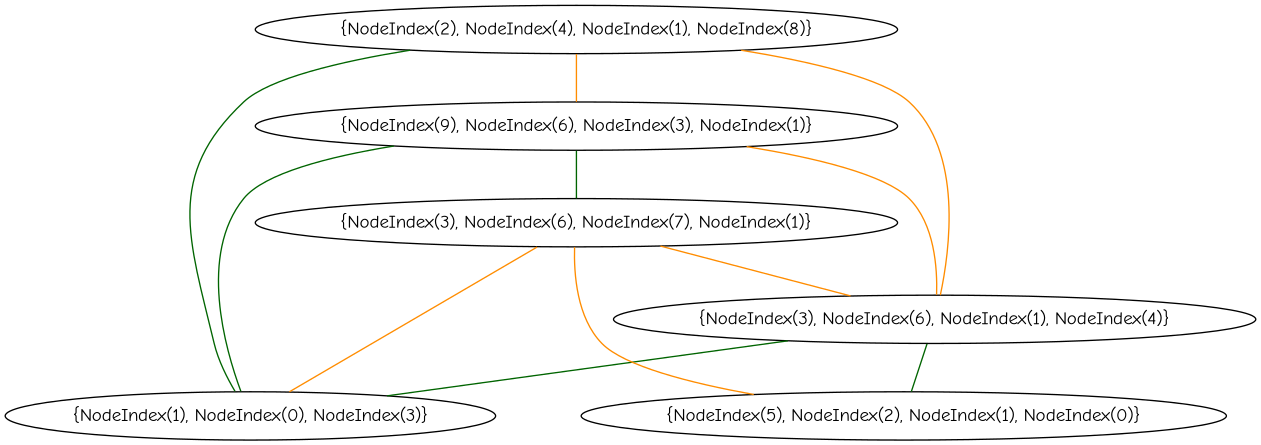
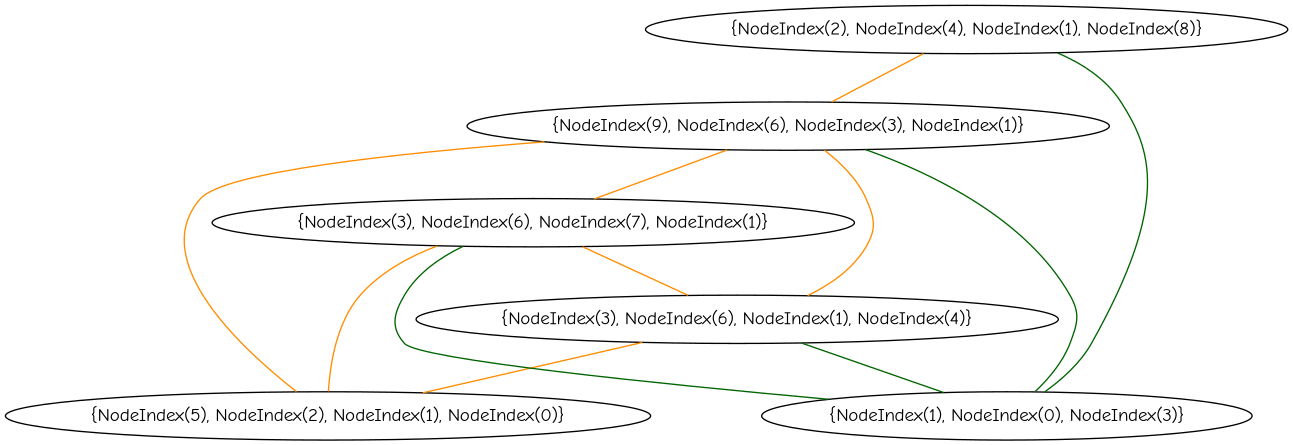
edge "{NodeIndex(2), NodeIndex(4), NodeIndex(1), NodeIndex(8)}" -- "{NodeIndex(3), NodeIndex(6), NodeIndex(1), NodeIndex(4)}": removed
edge "{NodeIndex(9), NodeIndex(6), NodeIndex(3), NodeIndex(1)}" -- "{NodeIndex(3), NodeIndex(6), NodeIndex(7), NodeIndex(1)}": color darkgreen -> darkorange
edge "{NodeIndex(9), NodeIndex(6), NodeIndex(3), NodeIndex(1)}" -- "{NodeIndex(5), NodeIndex(2), NodeIndex(1), NodeIndex(0)}": added
edge "{NodeIndex(3), NodeIndex(6), NodeIndex(7), NodeIndex(1)}" -- "{NodeIndex(1), NodeIndex(0), NodeIndex(3)}": color darkorange -> darkgreen
edge "{NodeIndex(3), NodeIndex(6), NodeIndex(1), NodeIndex(4)}" -- "{NodeIndex(5), NodeIndex(2), NodeIndex(1), NodeIndex(0)}": color darkgreen -> darkorange
